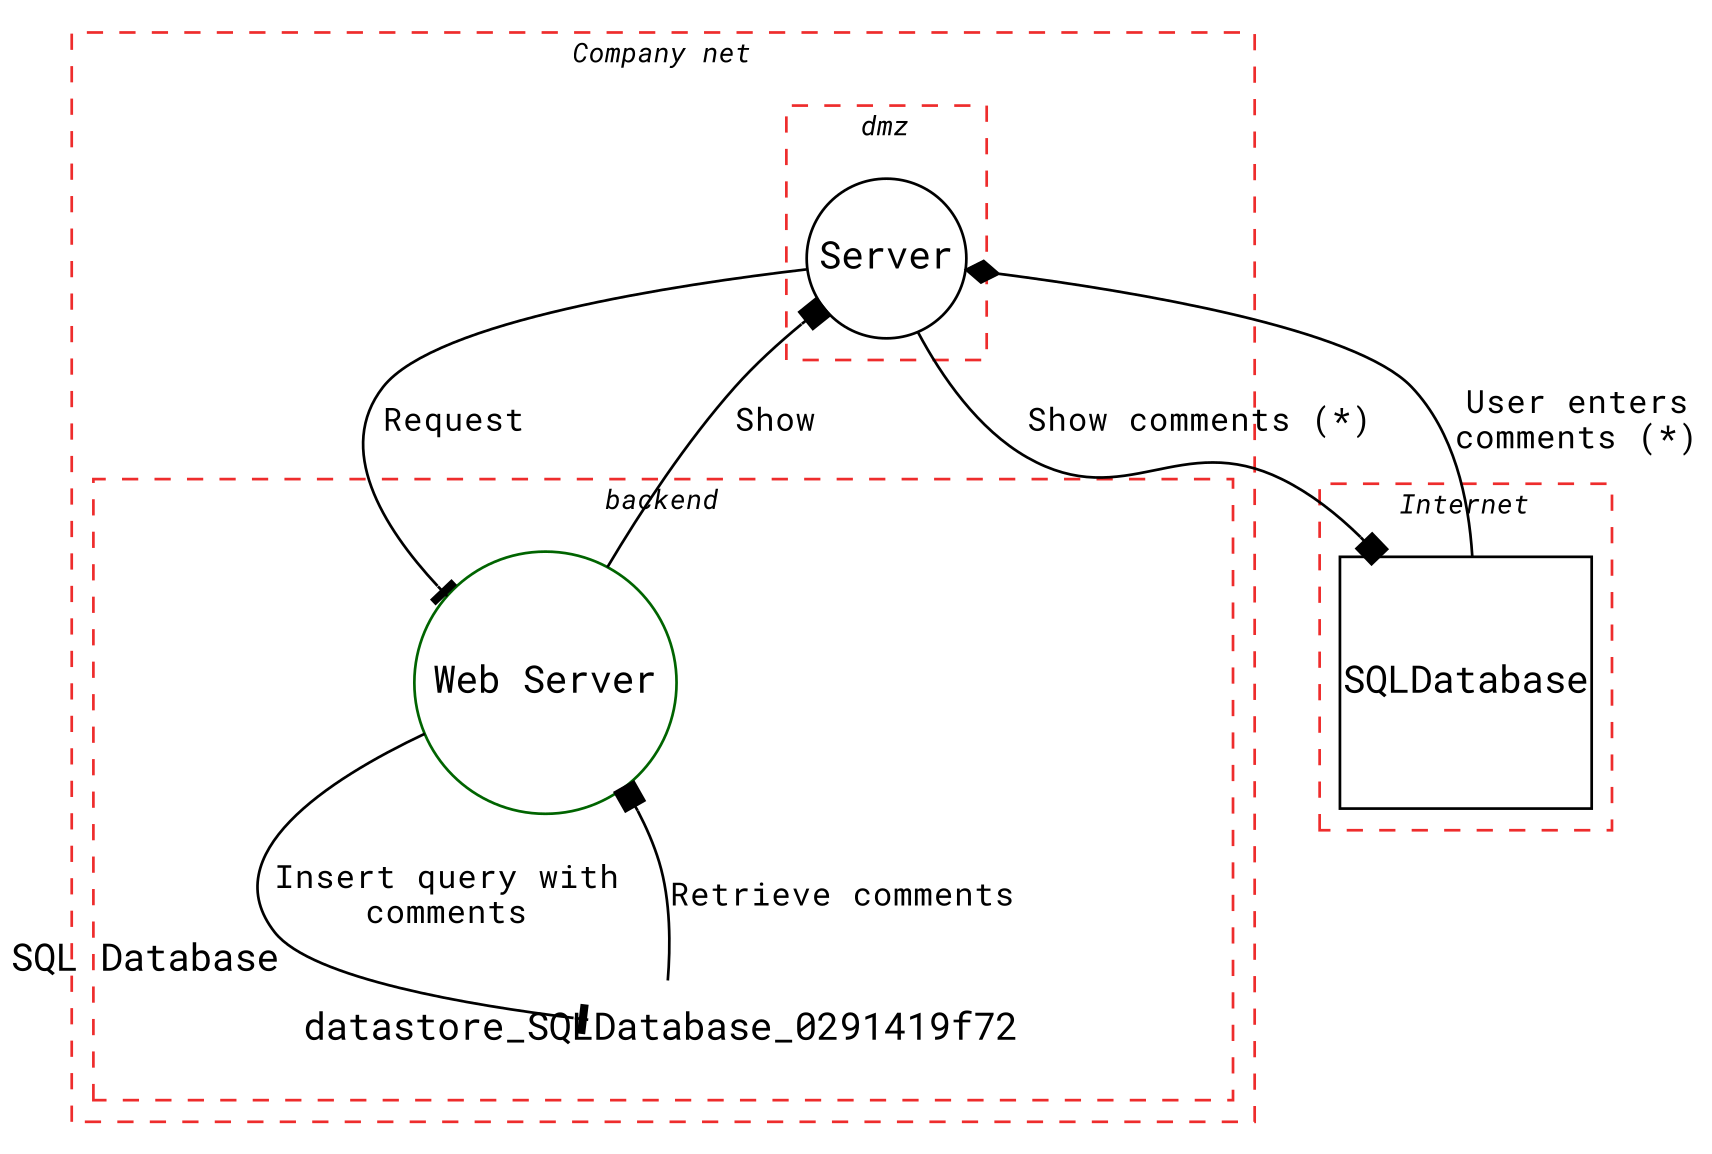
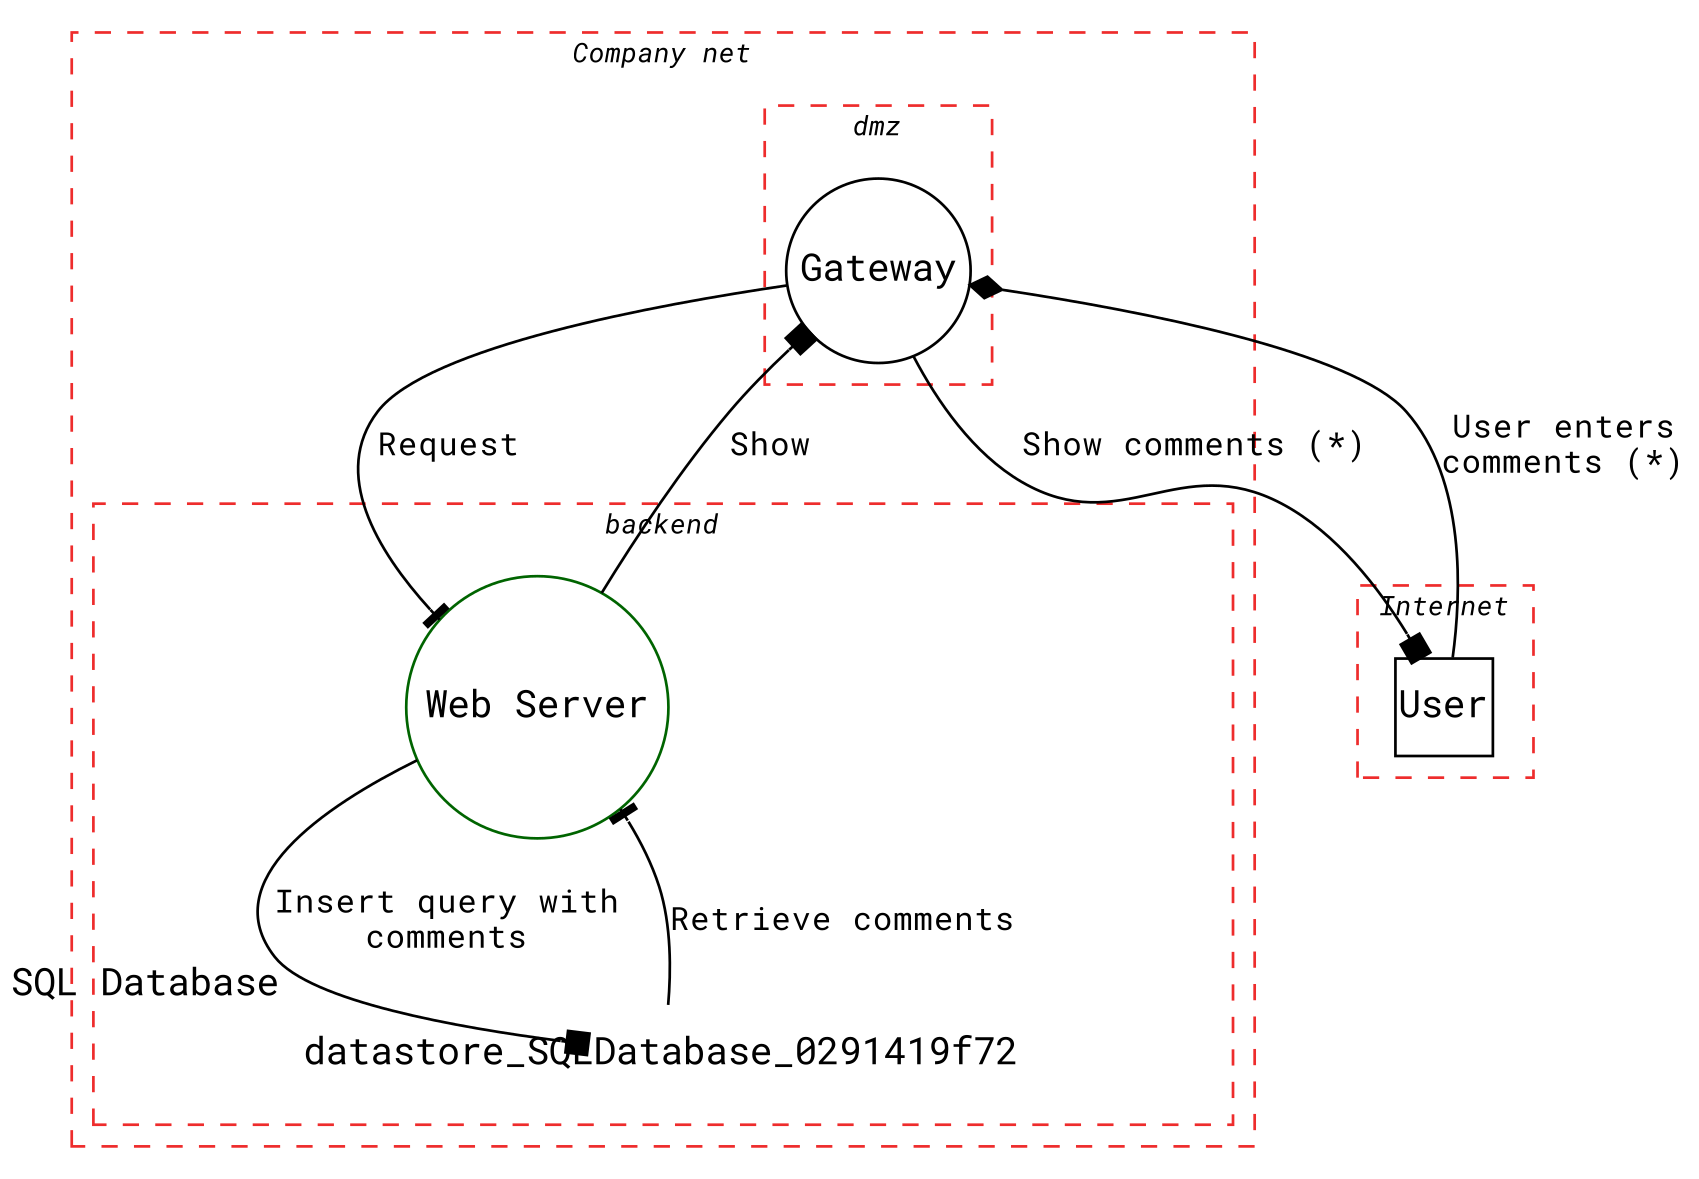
node "Server": label "Server" -> "Gateway"
node "SQLDatabase": label "SQLDatabase" -> "User"
edge "datastore_SQLDatabase_0291419f72 SQL Database" -> "Web Server": arrowhead box -> tee
edge "Web Server" -> "datastore_SQLDatabase_0291419f72 SQL Database": arrowhead tee -> box
